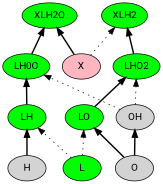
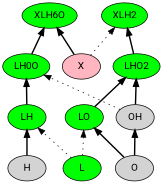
node "XLH2O": label "XLH2O" -> "XLH6O"
edge "OH" -> "LHO2": style dotted -> bold
